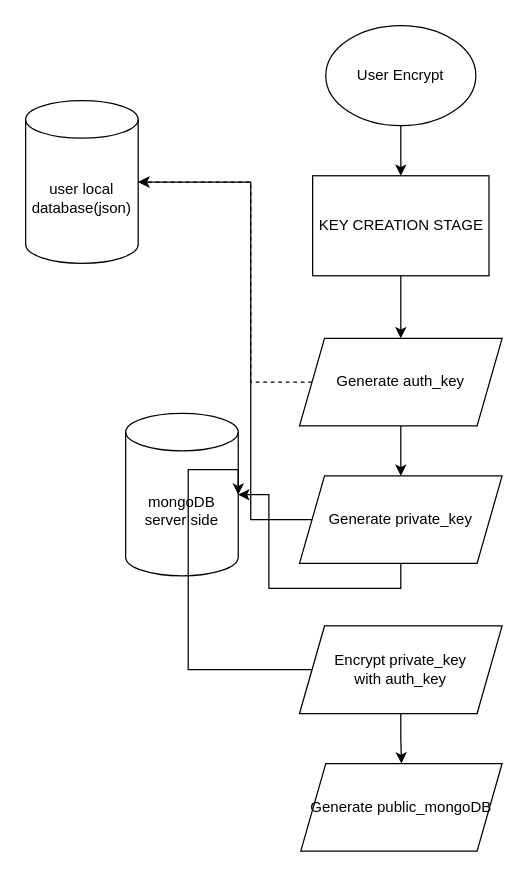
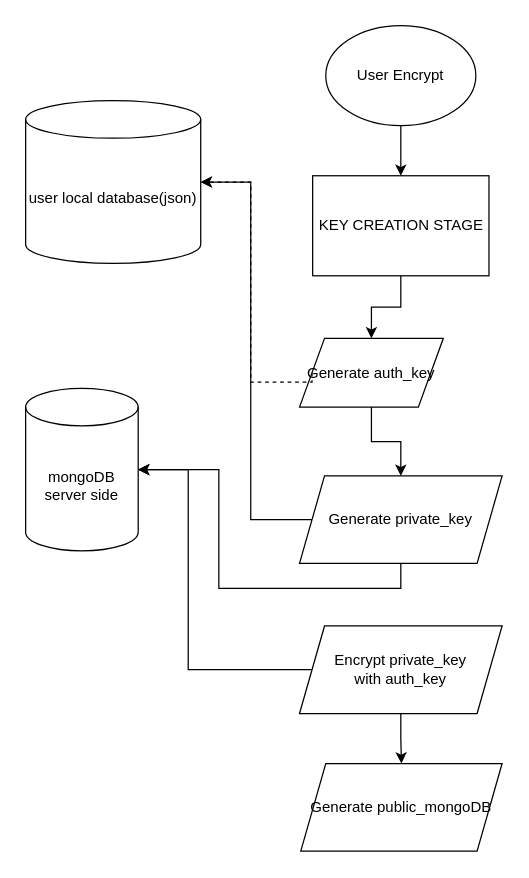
node "user local database(json)": size 113x163 -> 175x163
node "Generate auth_key": size 203x88 -> 144x69
node "mongoDB server side": moved (182, 494) -> (82, 469)
